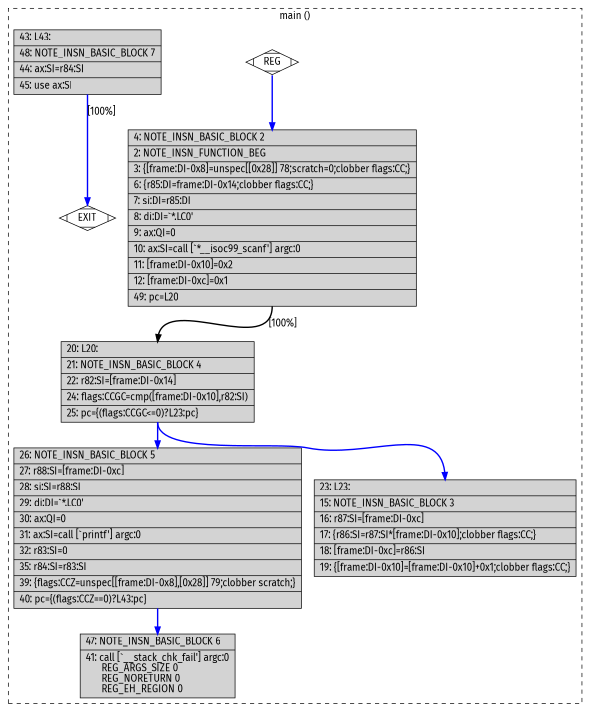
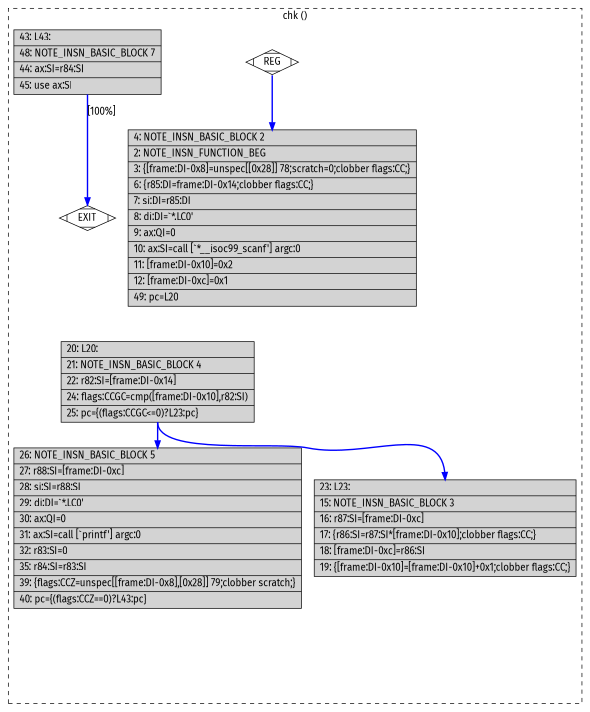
cluster "main ()": label "main ()" -> "chk ()"
edge "4: NOTE_INSN_BASIC_BLOCK 2" -> "20: L20:": removed, label "[100%]"
node "47: NOTE_INSN_BASIC_BLOCK 6": removed
